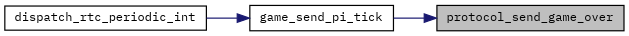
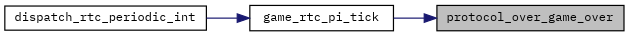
node "game_send_pi_tick": label "game_send_pi_tick" -> "game_rtc_pi_tick"
node "protocol_send_game_over": label "protocol_send_game_over" -> "protocol_over_game_over"
